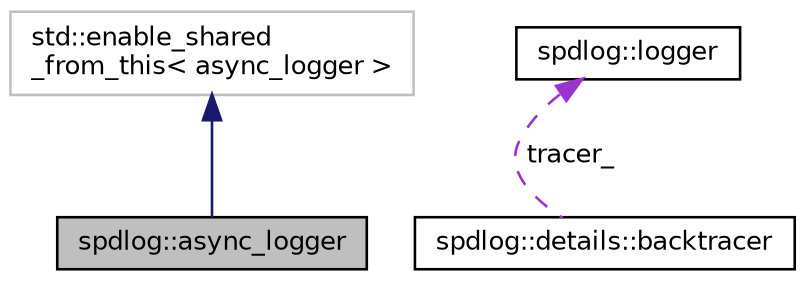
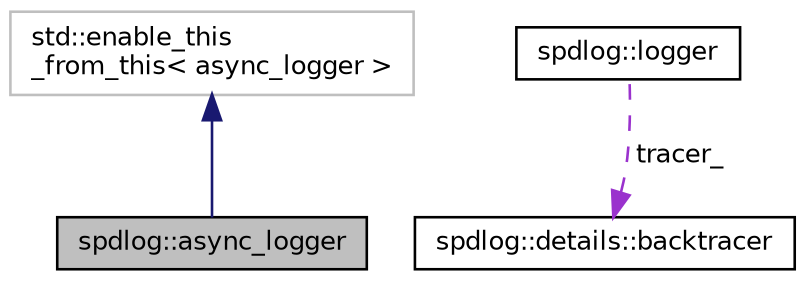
node "std::enable_shared _from_this< async_logger >": label "std::enable_shared _from_this< async_logger >" -> "std::enable_this _from_this< async_logger >"
edge "spdlog::details::backtracer" -> "spdlog::logger": reversed
